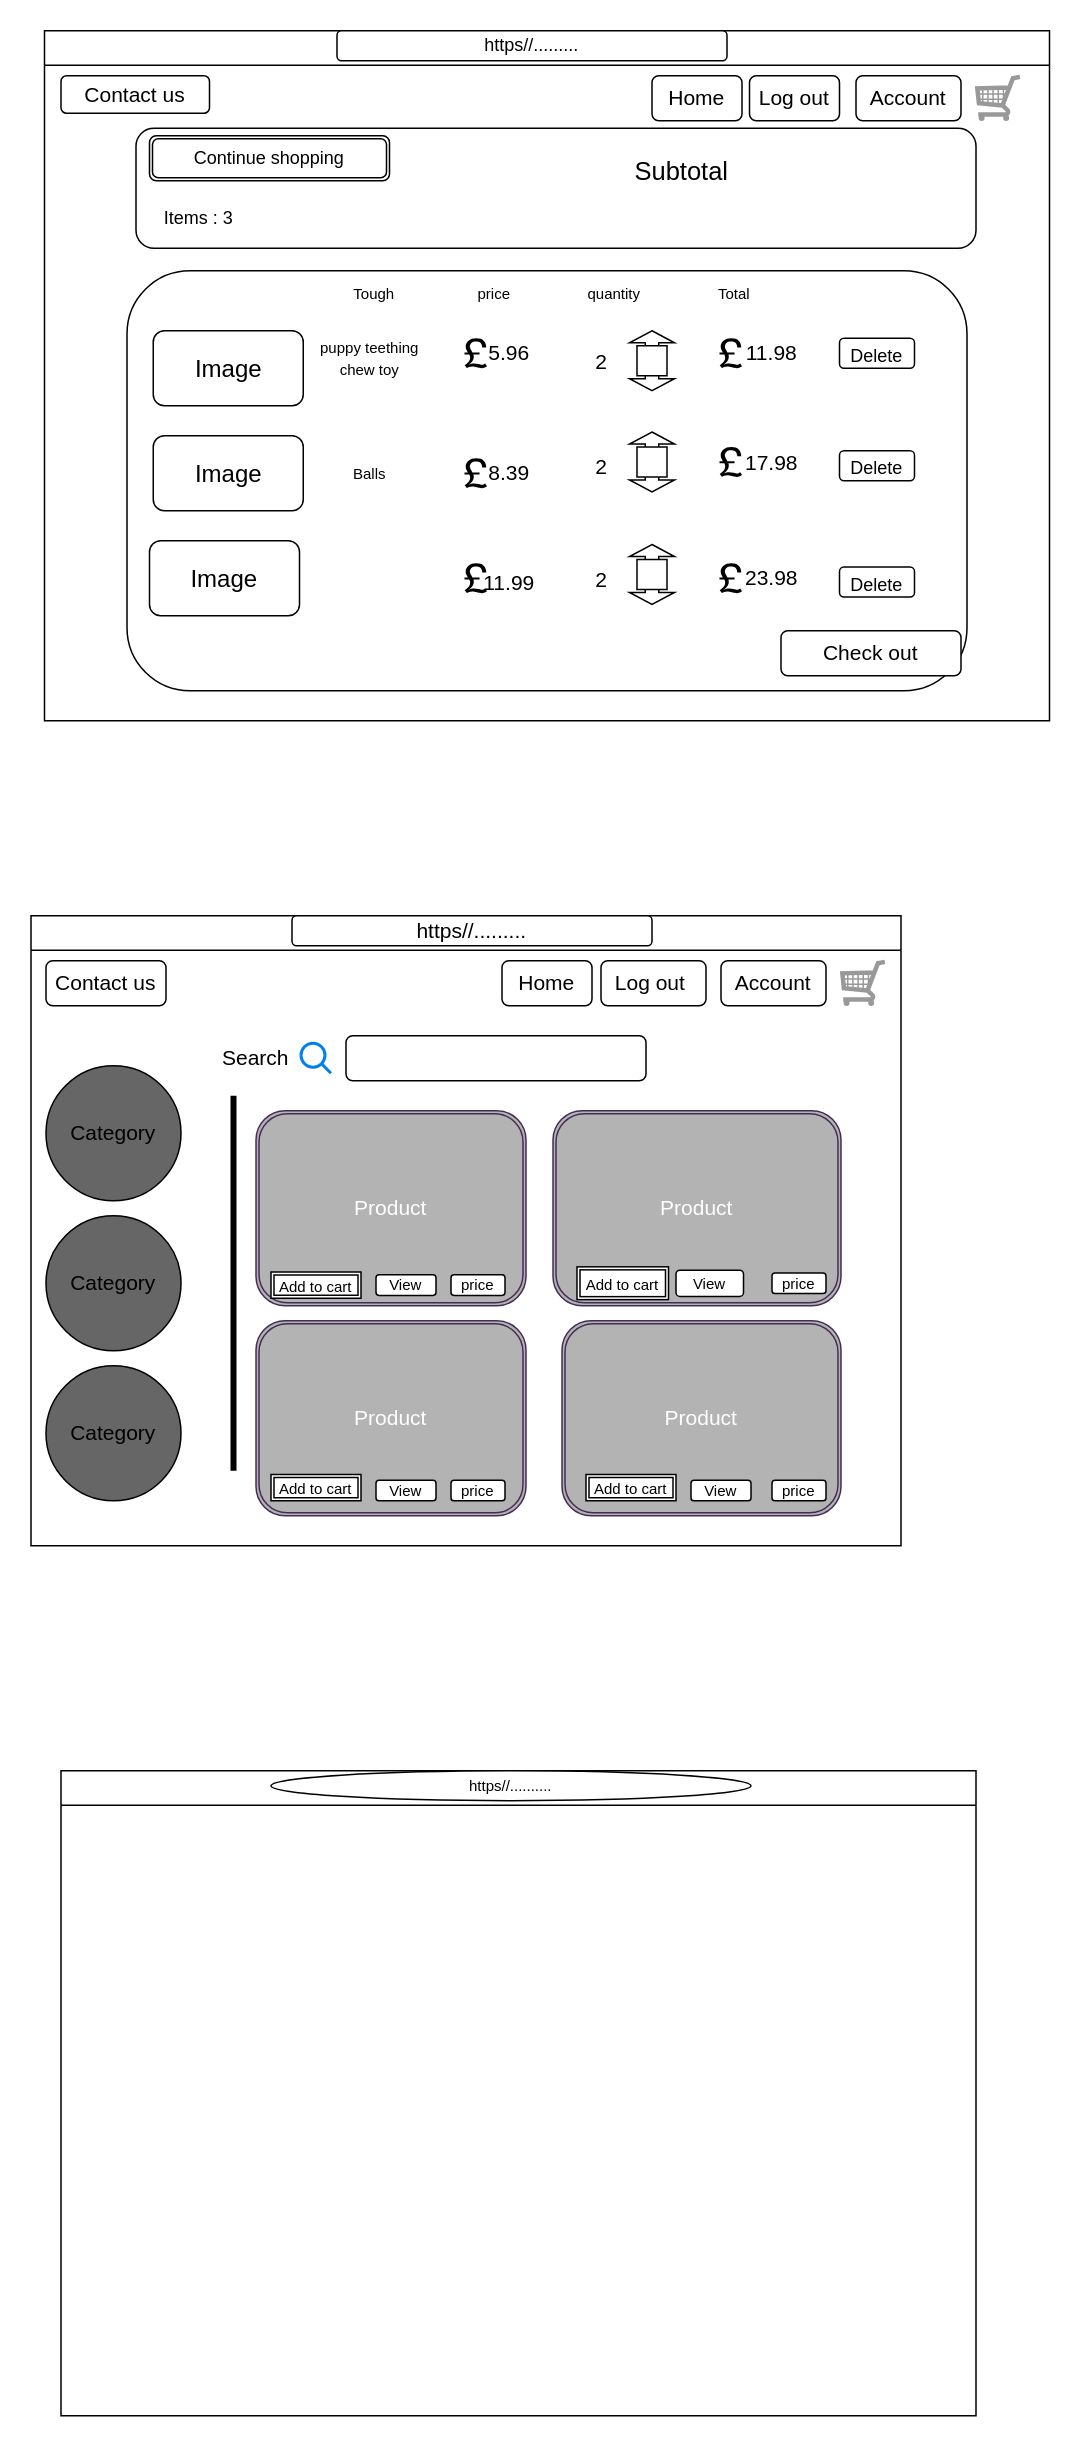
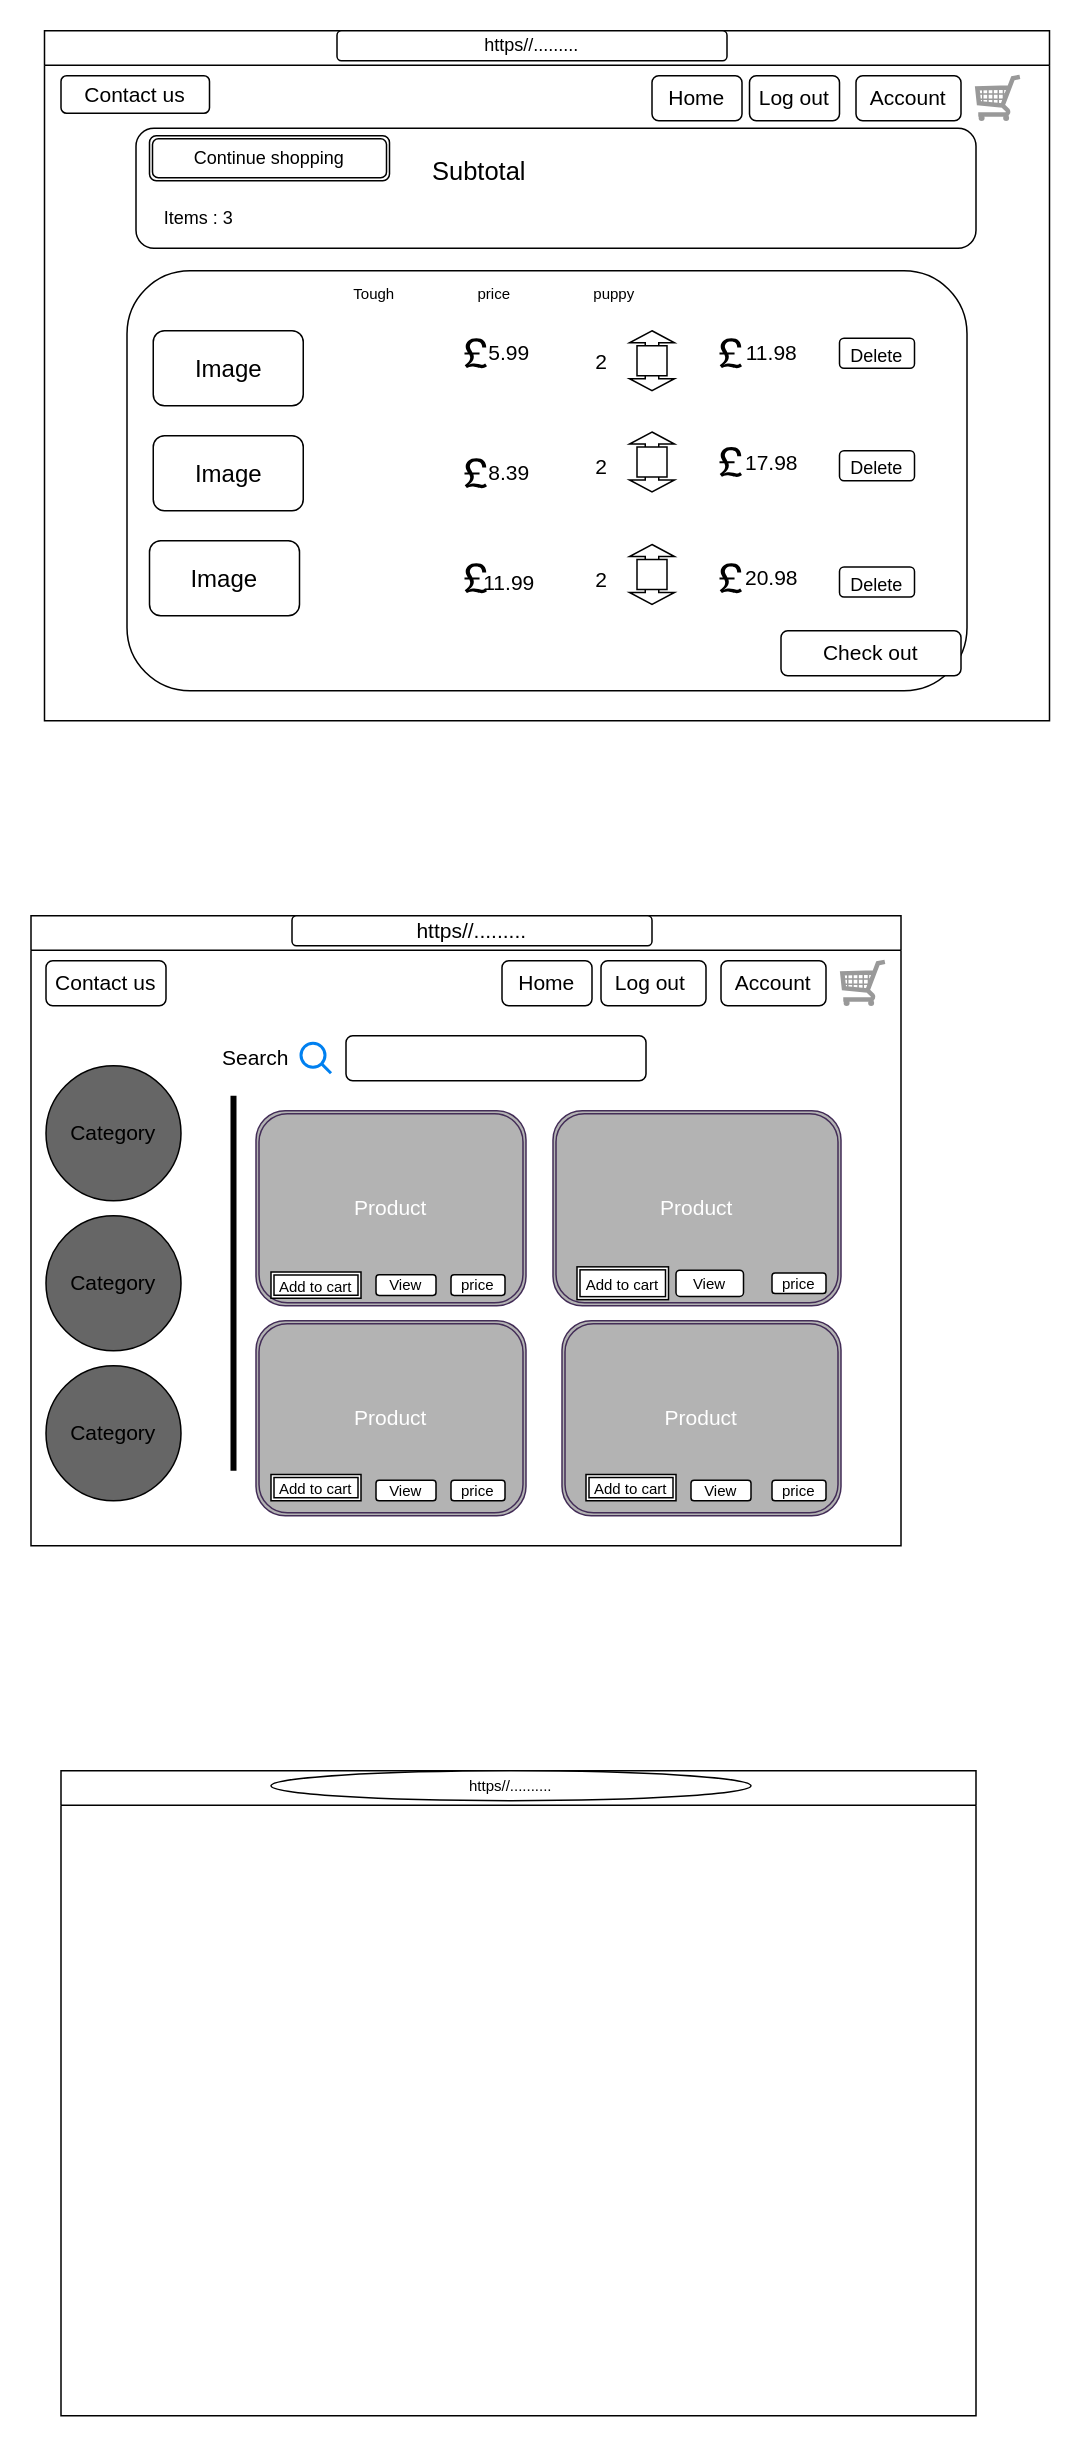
node "Subtotal": moved (682, 173) -> (479, 173)
node "quantity": label "quantity" -> "puppy"
node "Total": removed
node "5.96": label "5.96" -> "5.99"
node "puppy teething chew toy": removed
node "Balls": removed
node "23.98": label "23.98" -> "20.98"
